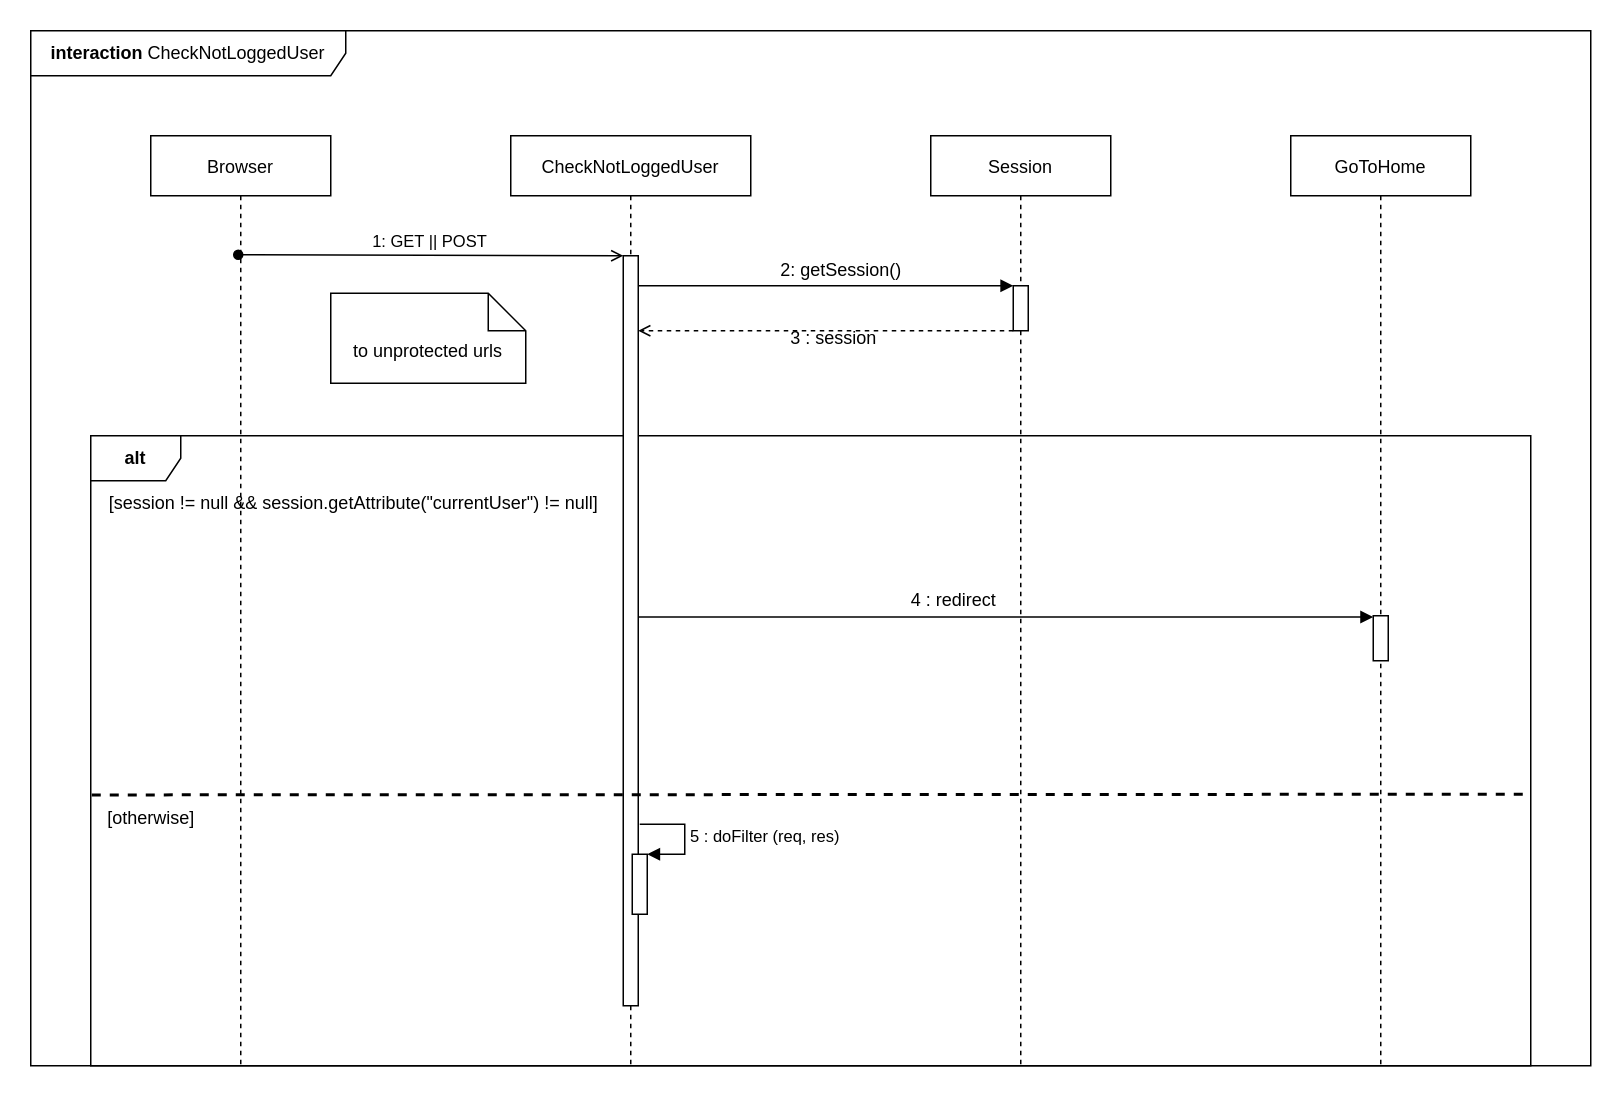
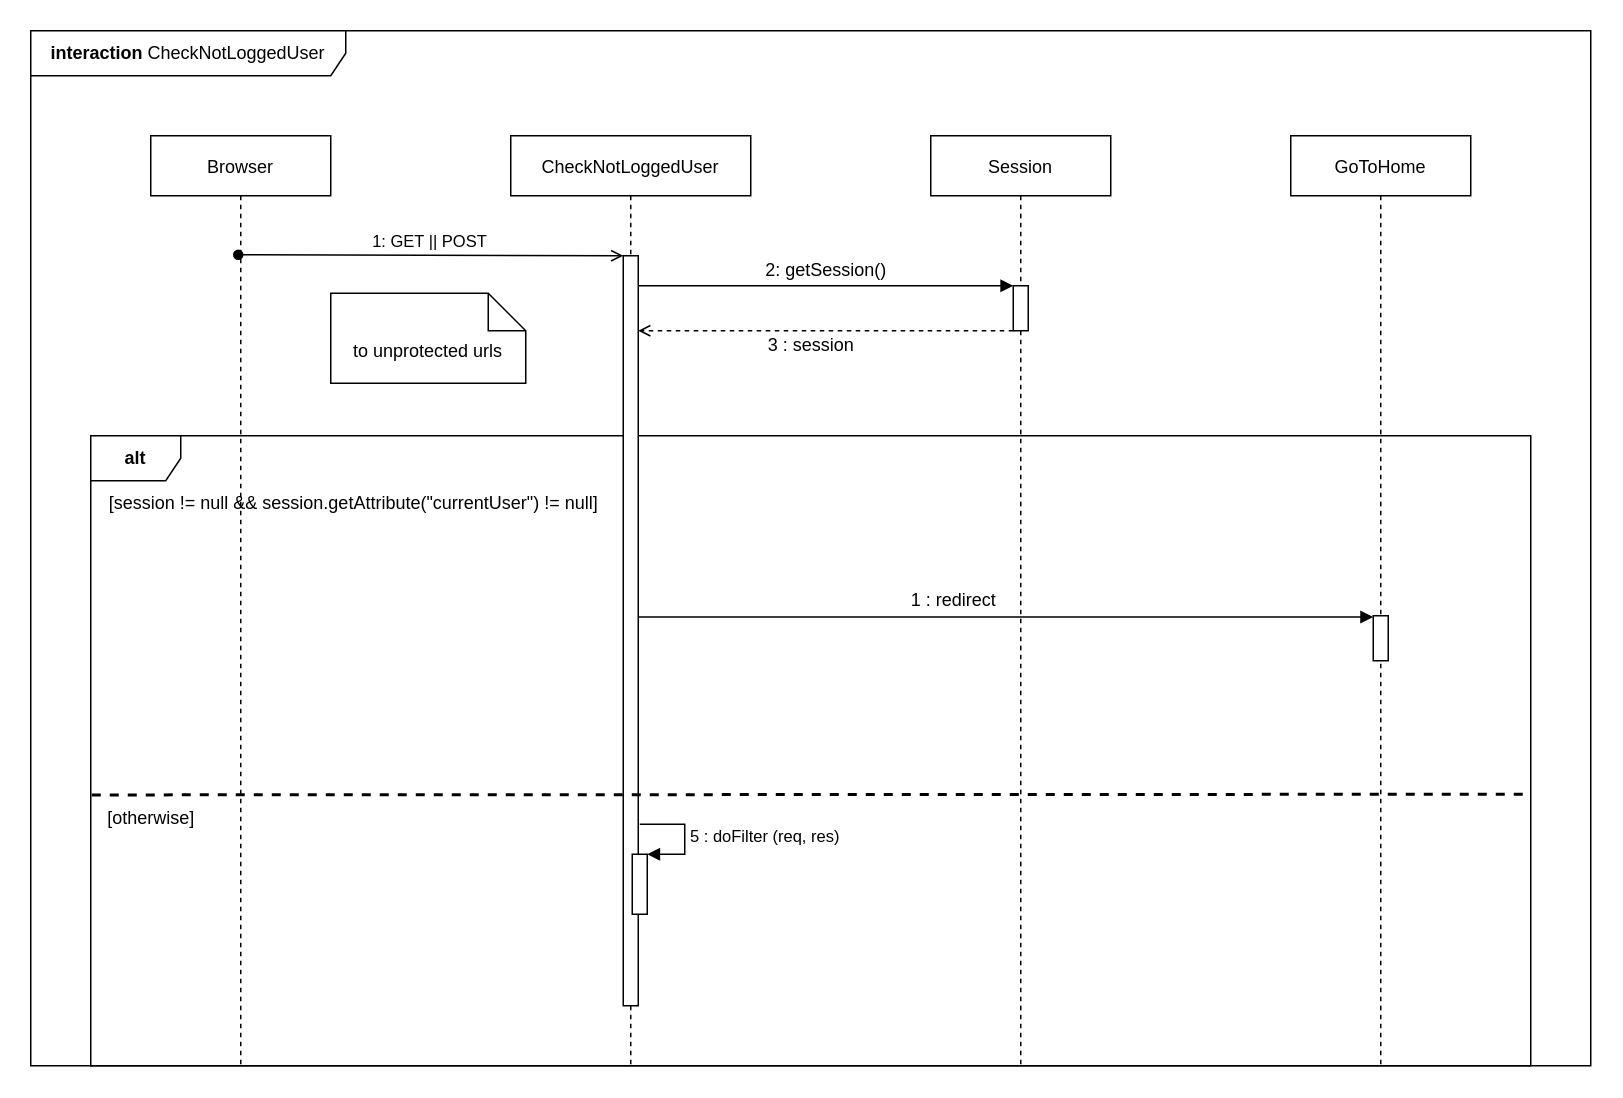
node "2: getSession()": moved (841, 271) -> (826, 271)
node "3 : session": moved (833, 338) -> (811, 346)
node "4 : redirect": label "4 : redirect" -> "1 : redirect"
